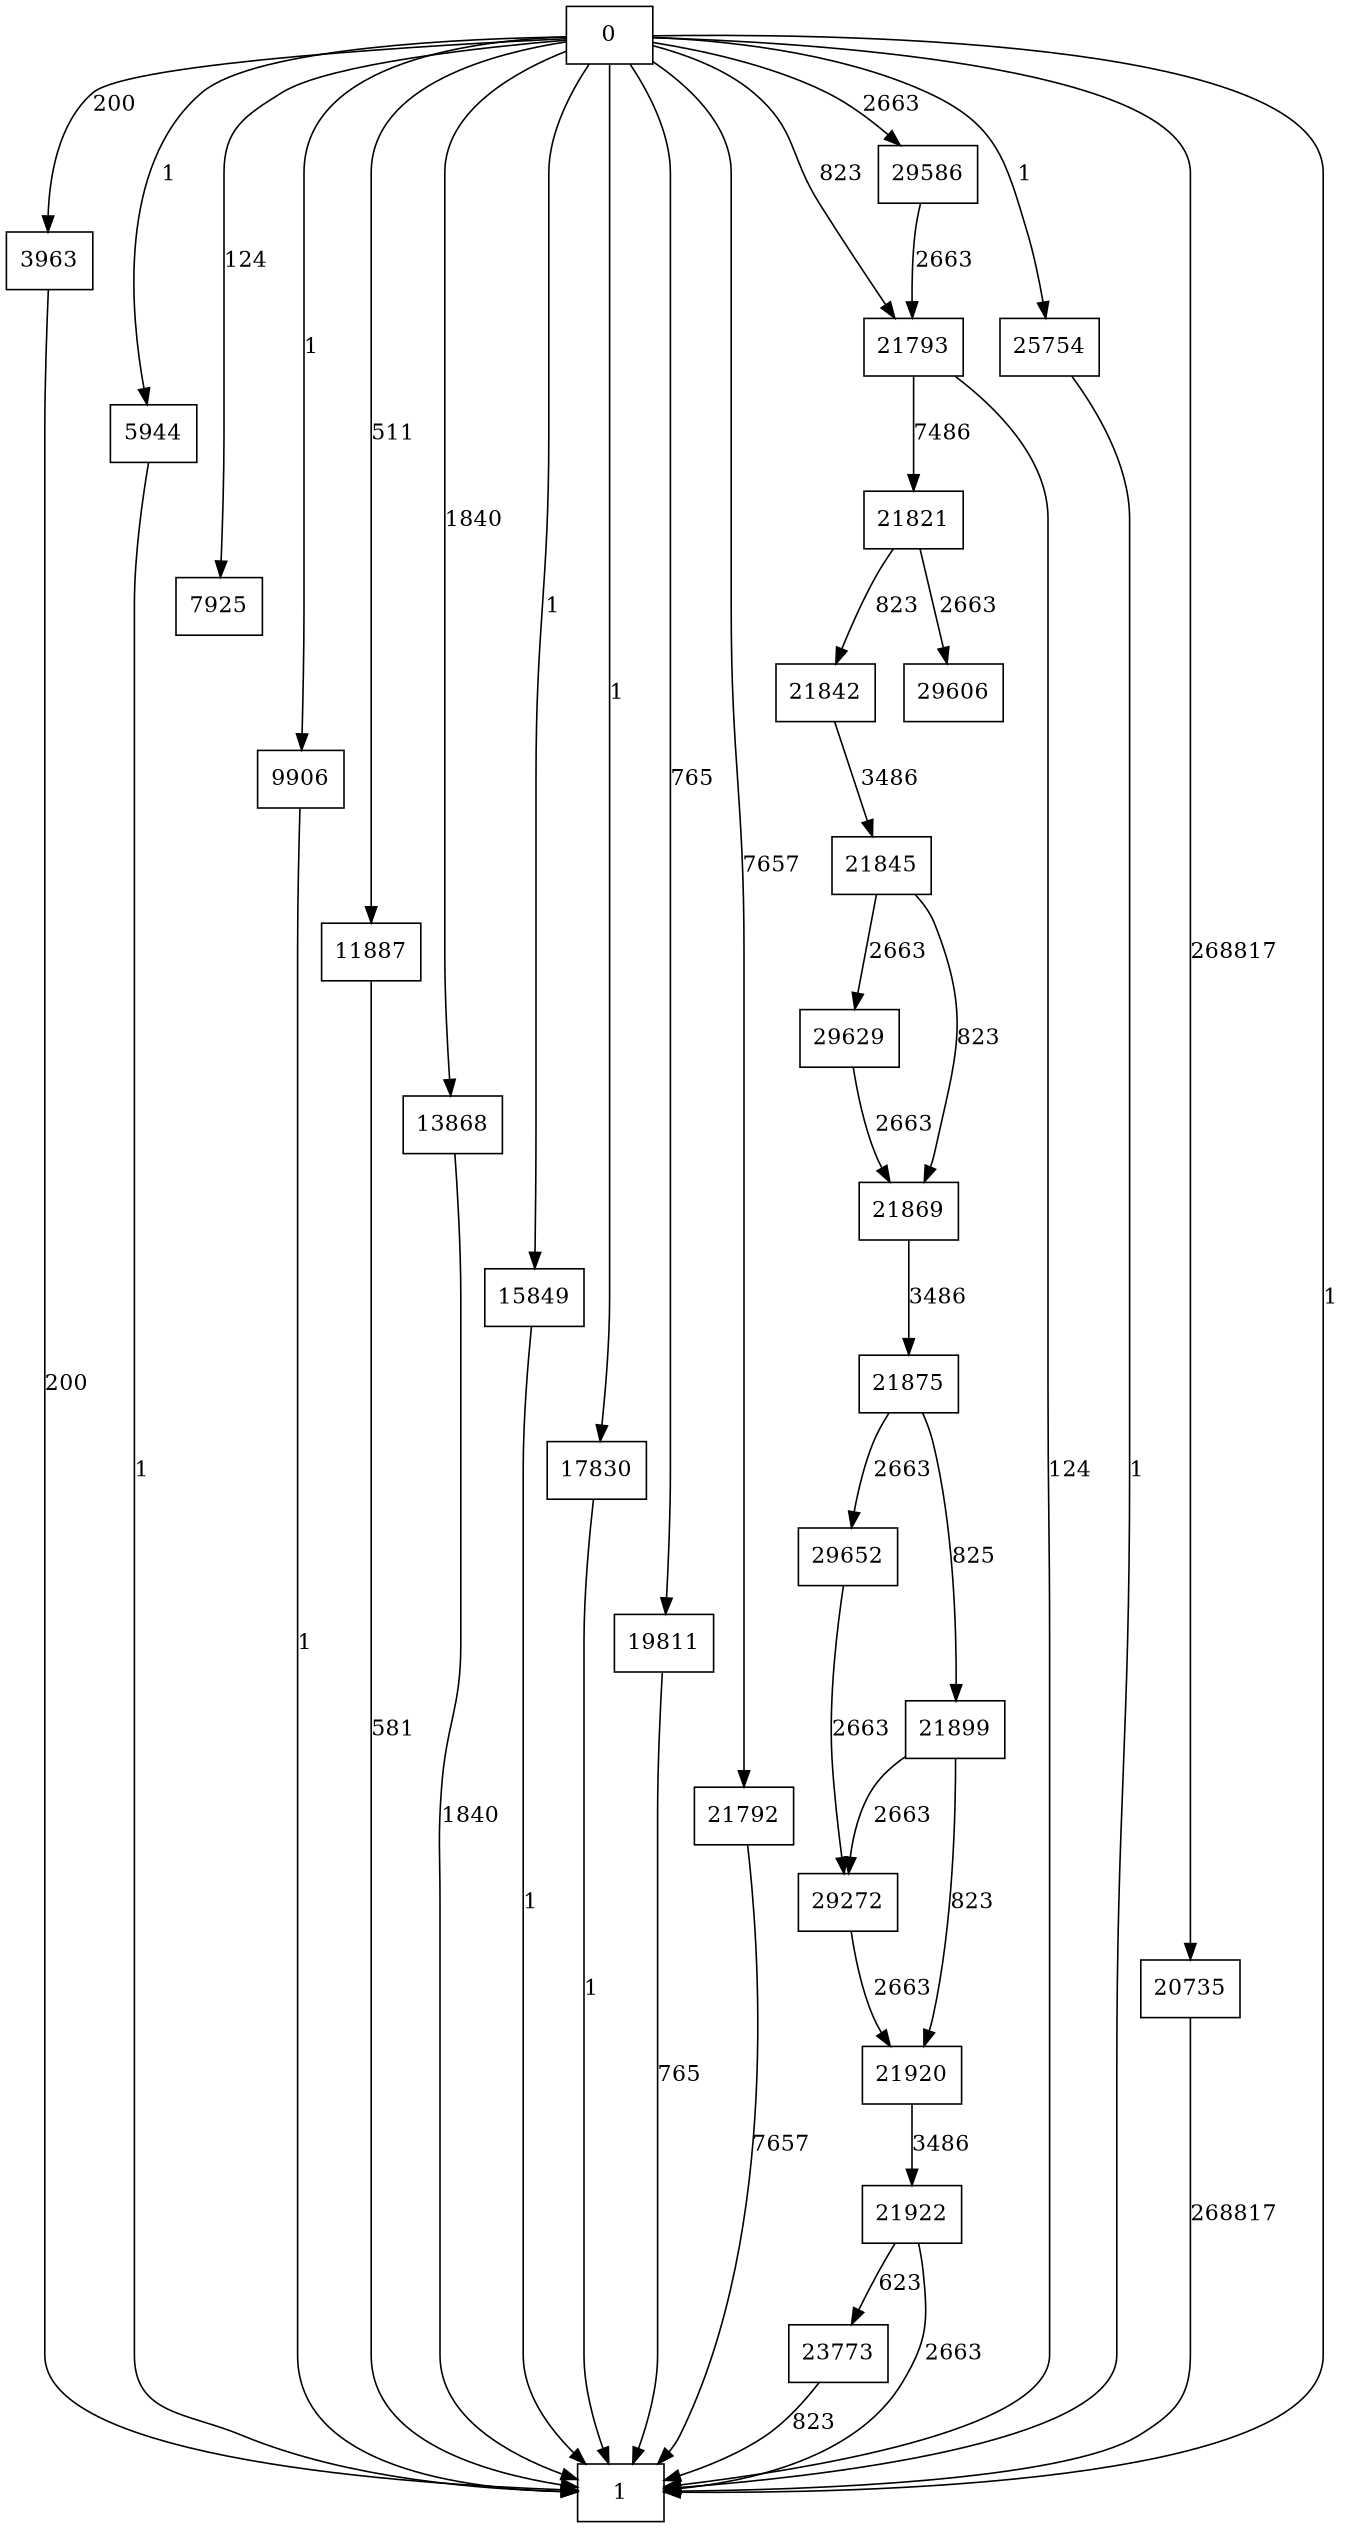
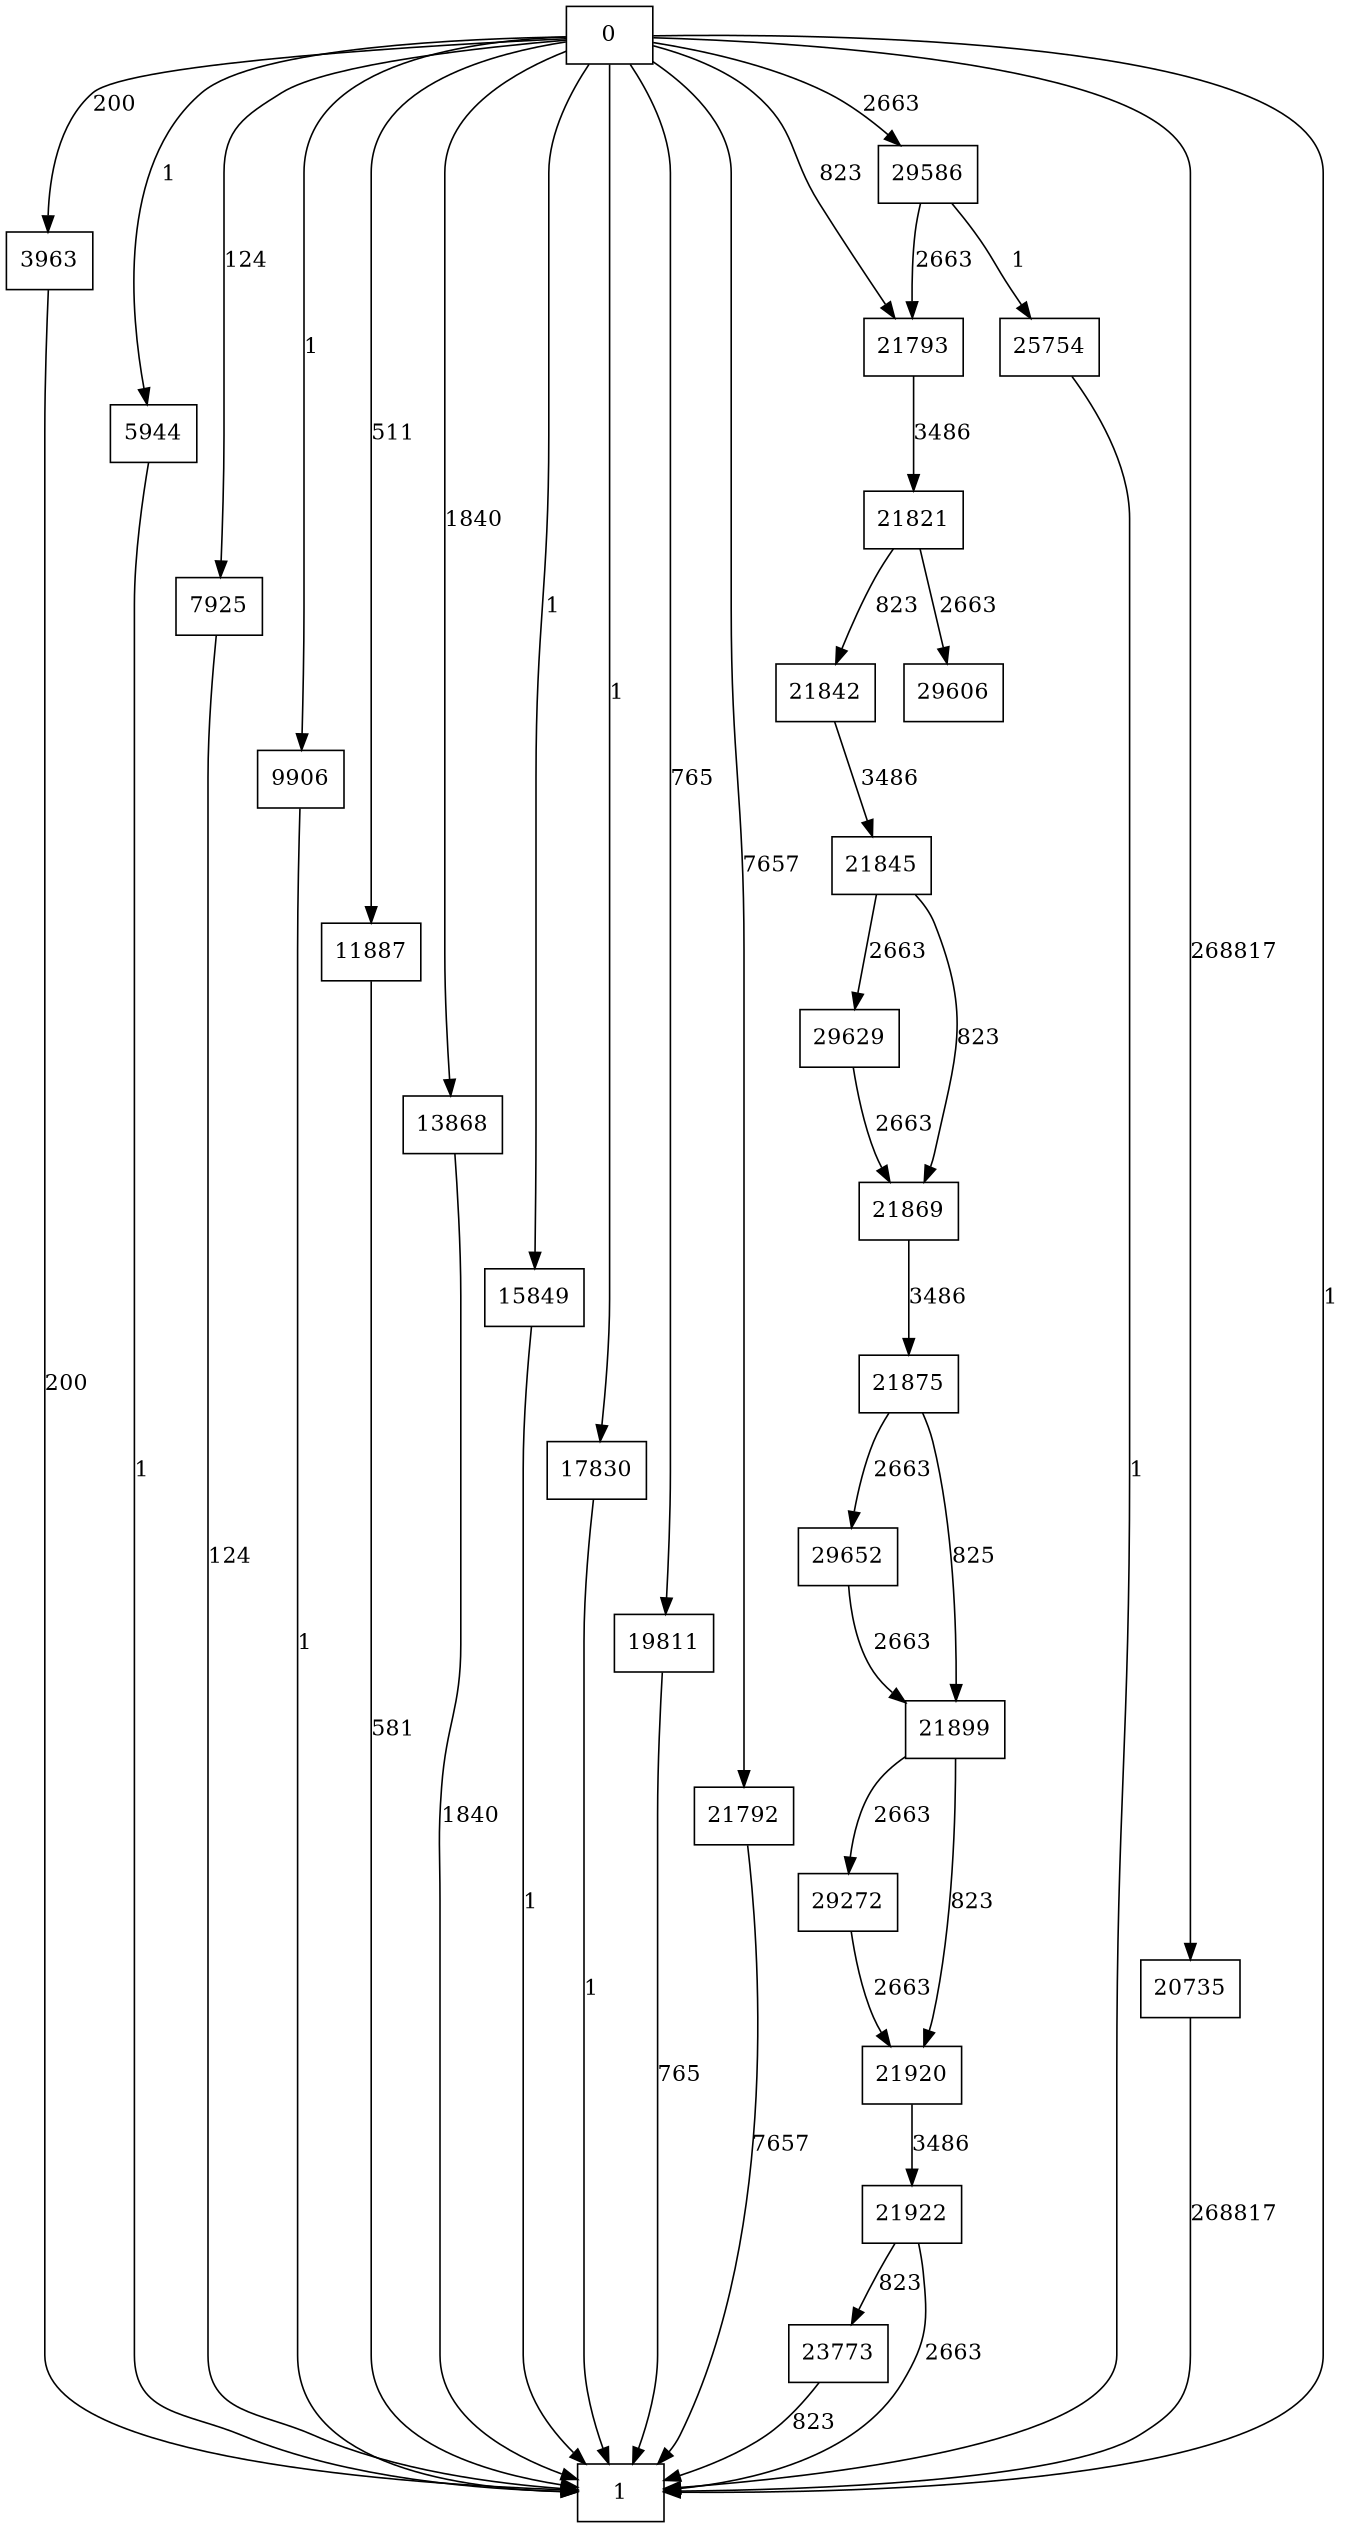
edge "0" -> "25754": now "29586" -> "25754"
edge "21793" -> "21821": label "7486" -> "3486"
edge "21793" -> "1": now "7925" -> "1"
edge "29652" -> "29272": now "29652" -> "21899"
edge "21922" -> "23773": label "623" -> "823"
